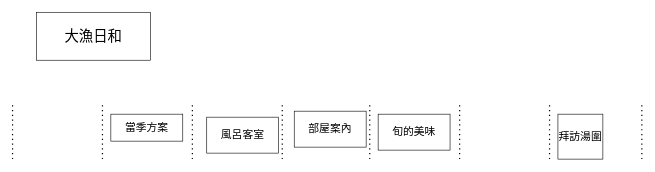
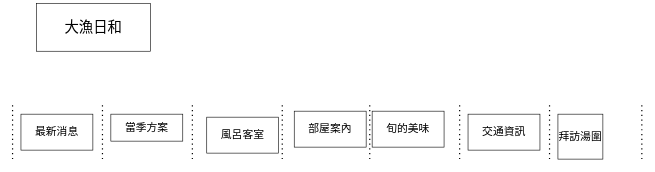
node "大漁日和": moved (93, 36) -> (93, 27)
node "最新消息": added
node "旬的美味": moved (414, 132) -> (408, 129)
node "交通資訊": added
